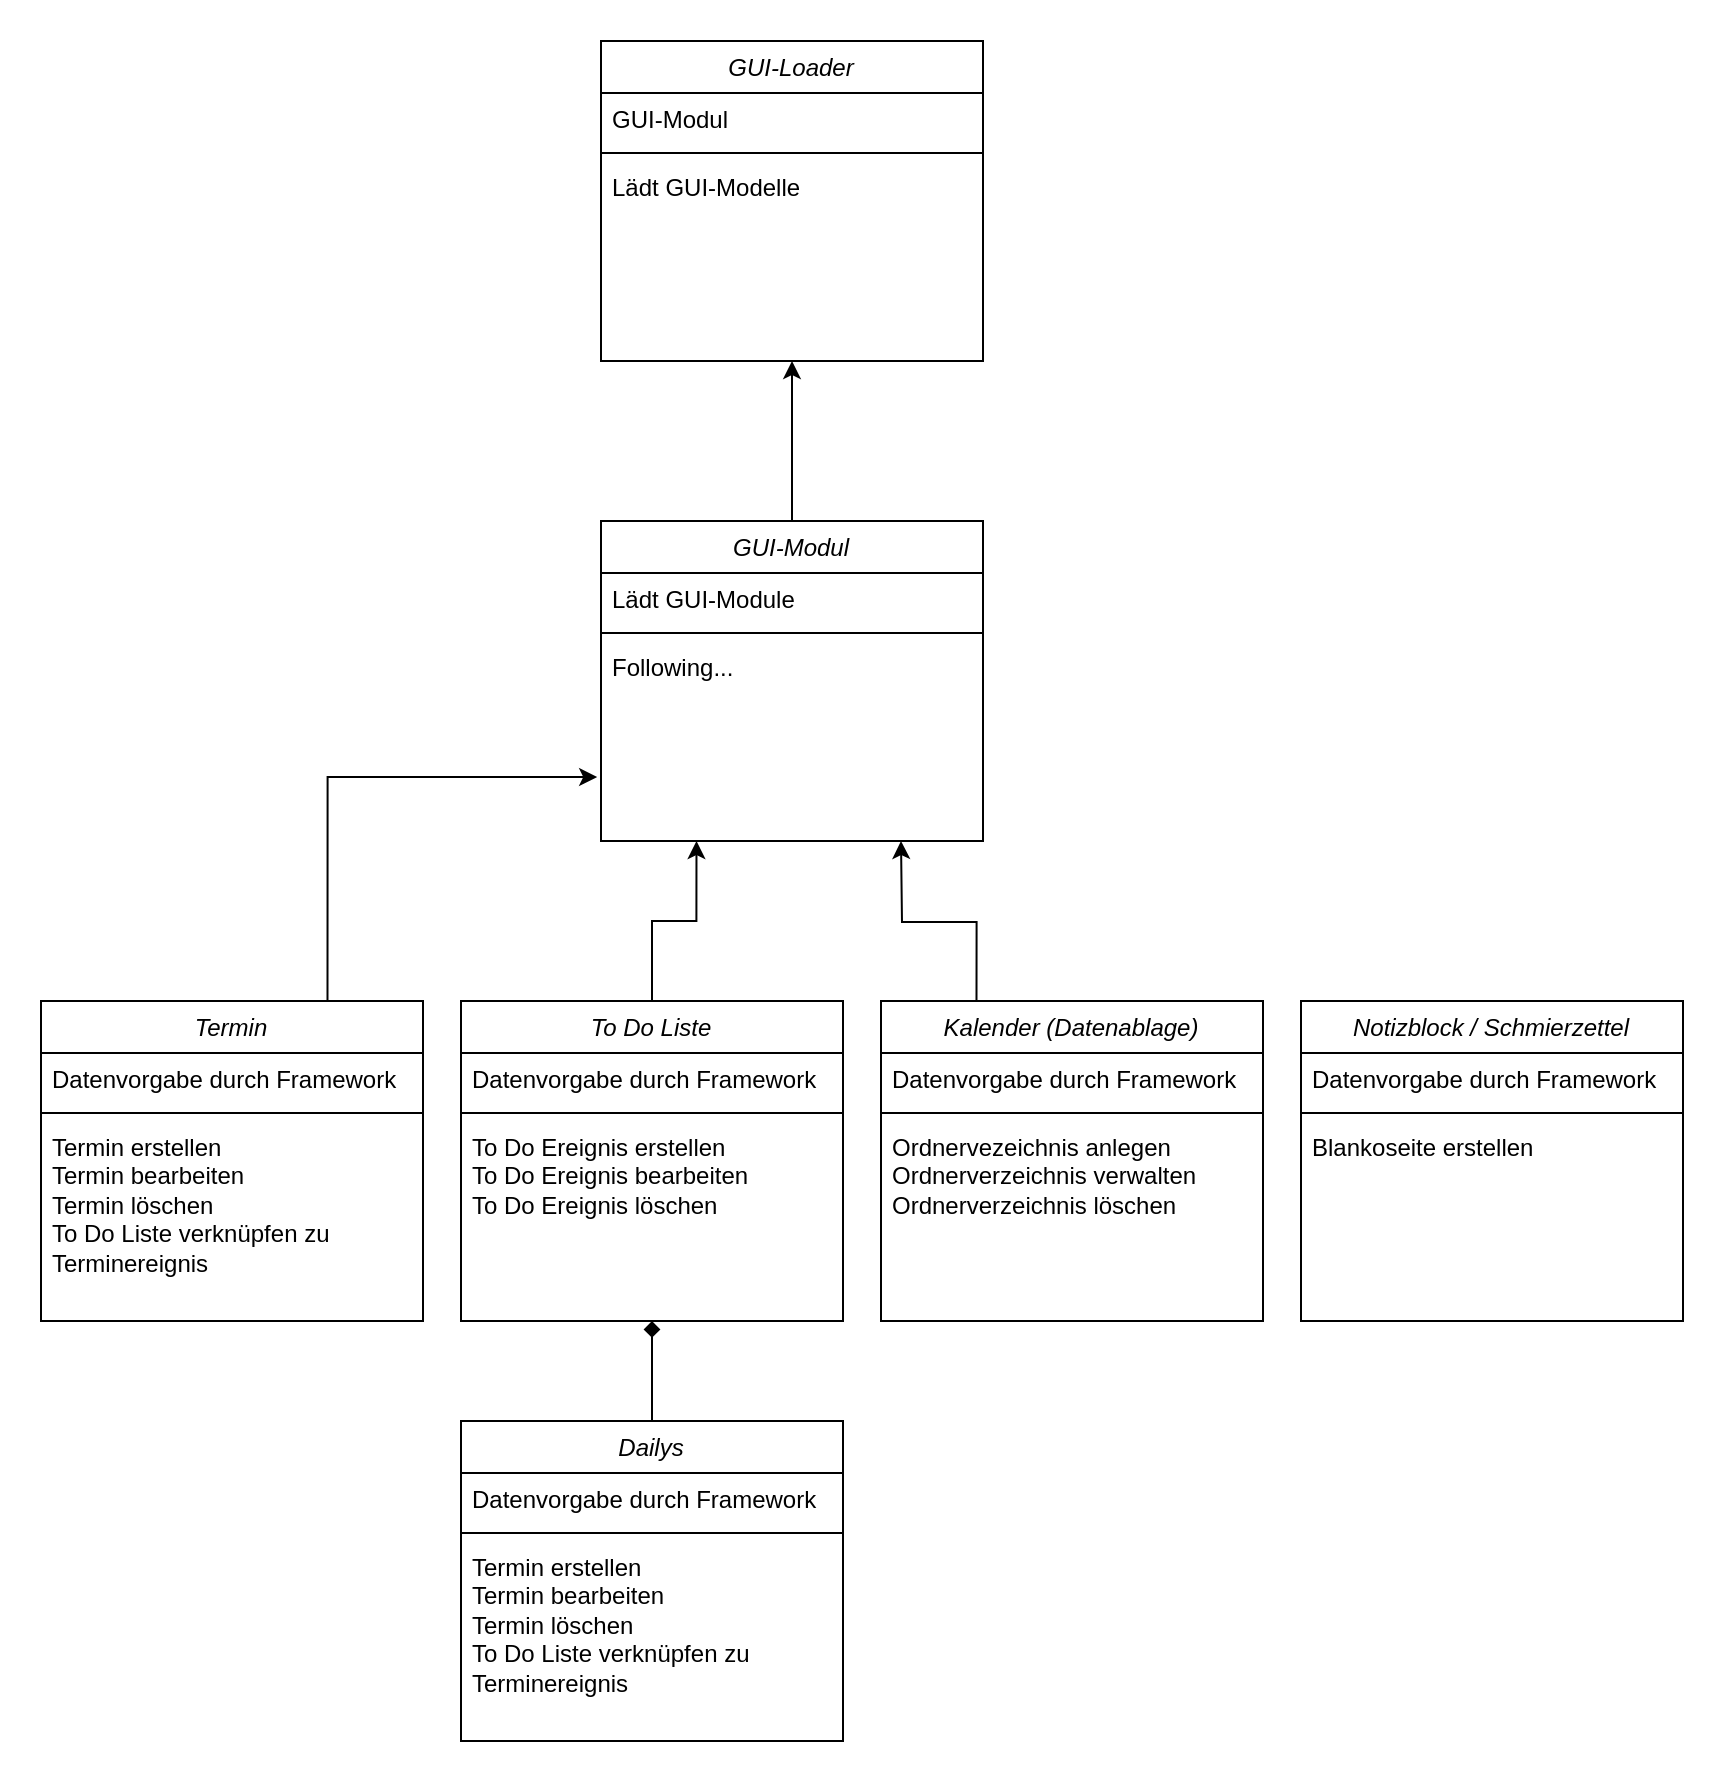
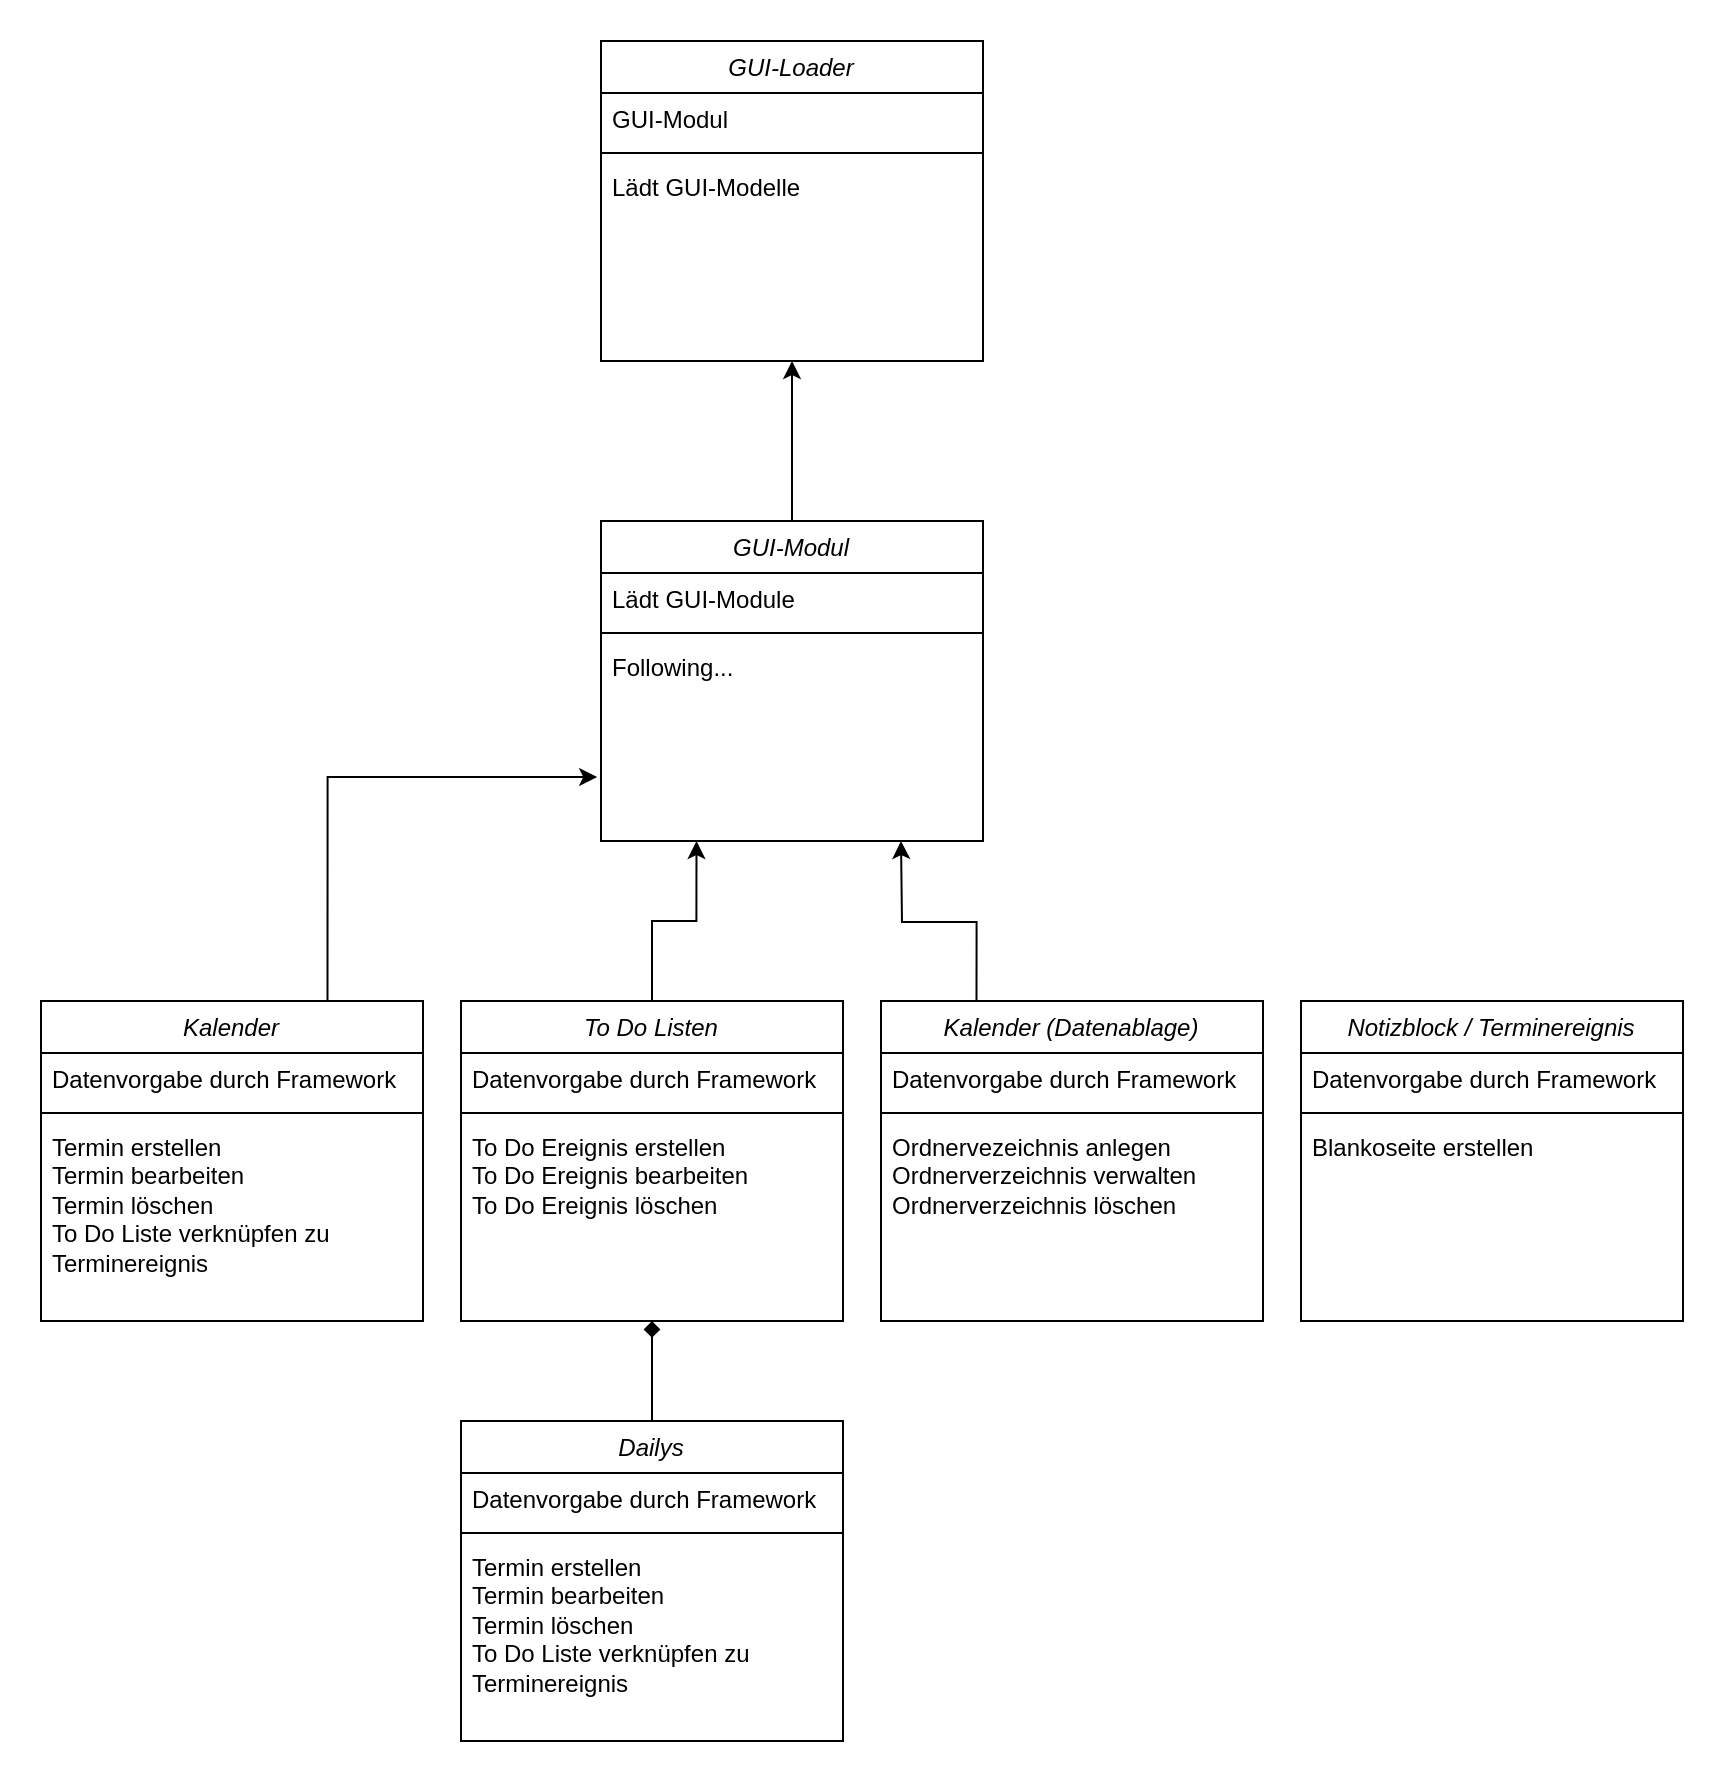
node "Termin": label "Termin" -> "Kalender"
node "To Do Liste": label "To Do Liste" -> "To Do Listen"
node "Notizblock / Schmierzettel": label "Notizblock / Schmierzettel" -> "Notizblock / Terminereignis"
